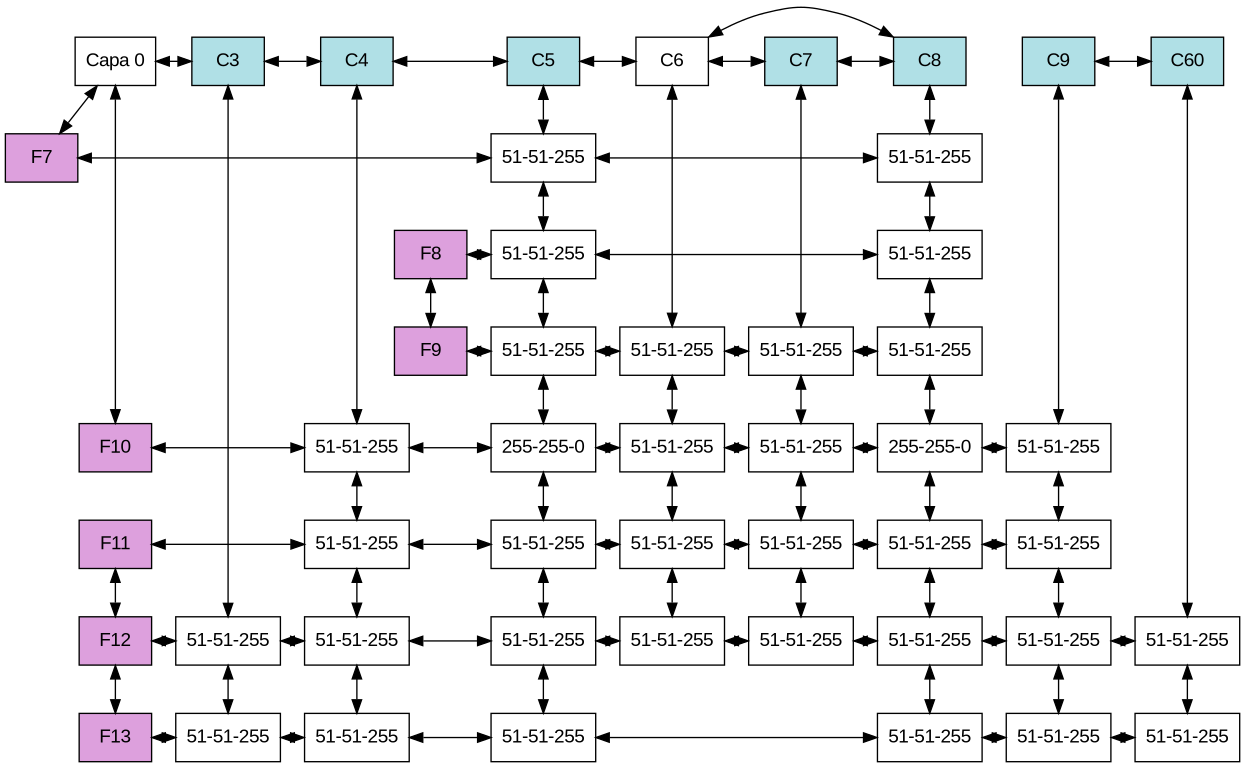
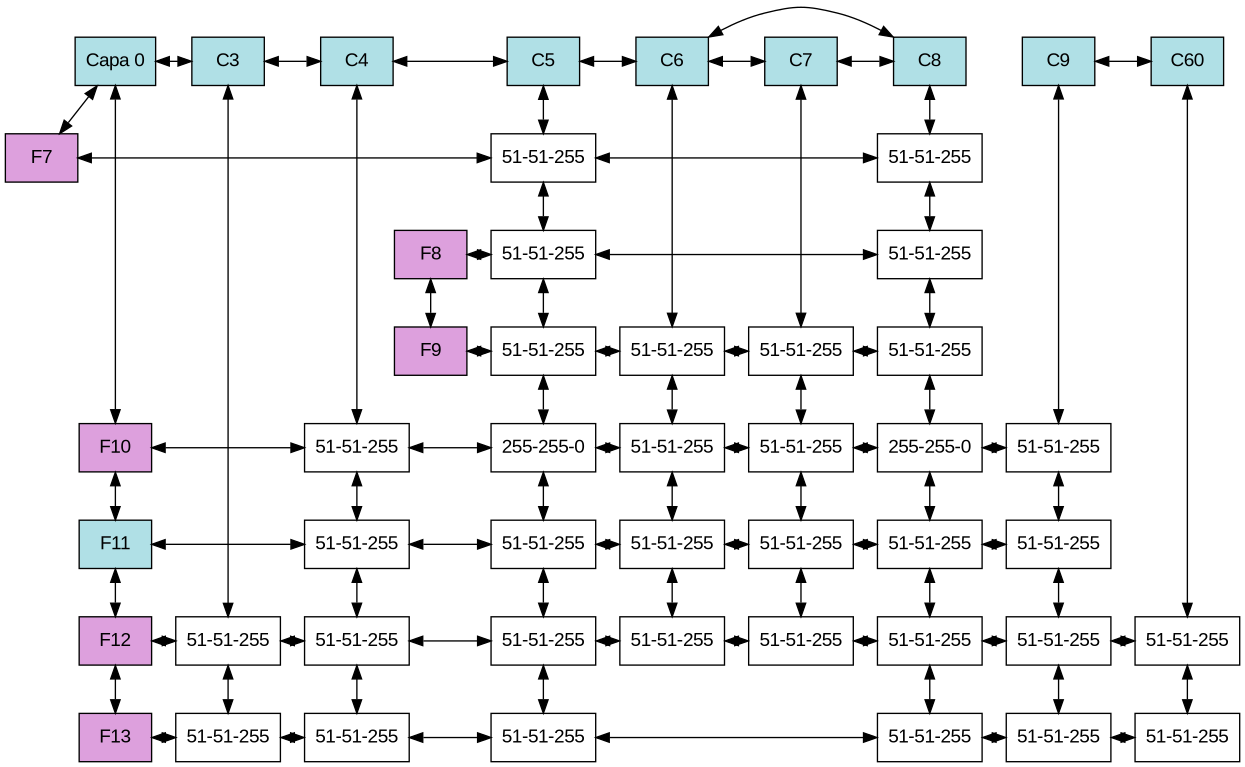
node "Capa 0": fillcolor white -> powderblue
node "C6": fillcolor white -> powderblue
edge "F10" -- "F11": added
node "F11": fillcolor plum -> powderblue
